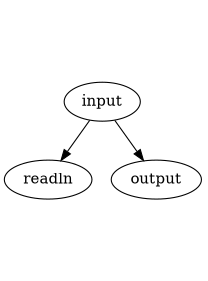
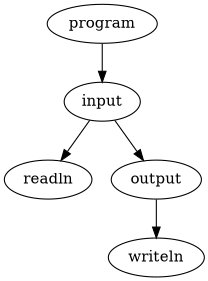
node "program": added
node "writeln": added
